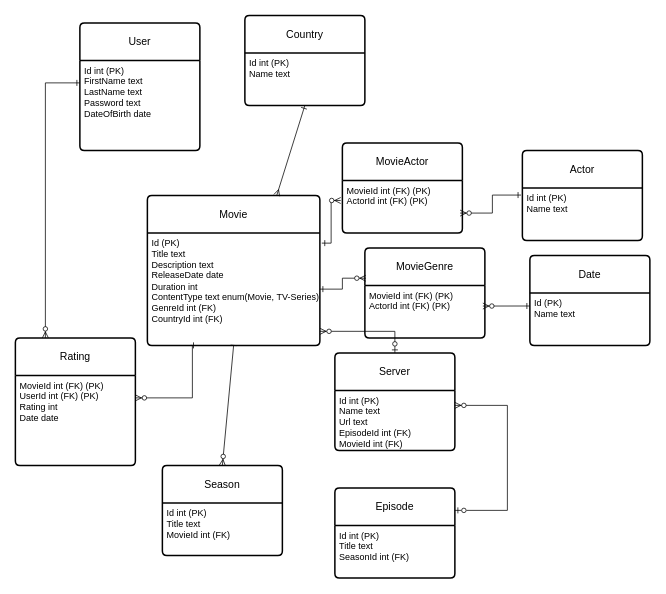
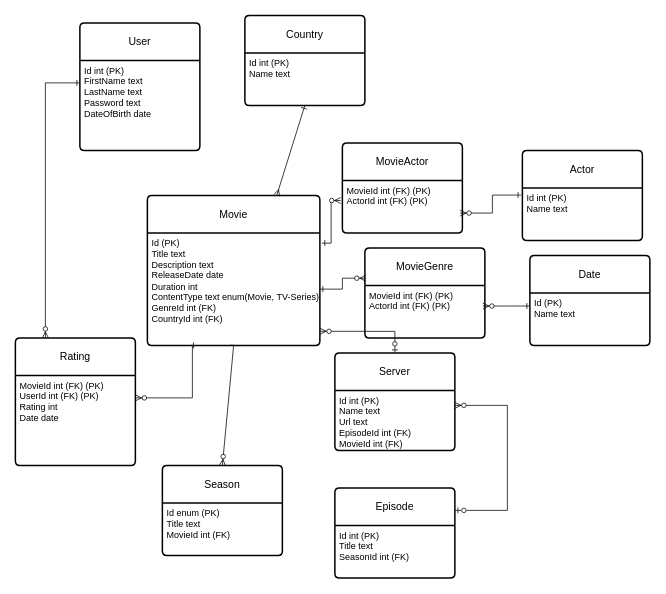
node "Id int (PK) Title text MovieId int (FK)": label "Id int (PK) Title text MovieId int (FK)" -> "Id enum (PK) Title text MovieId int (FK)"
